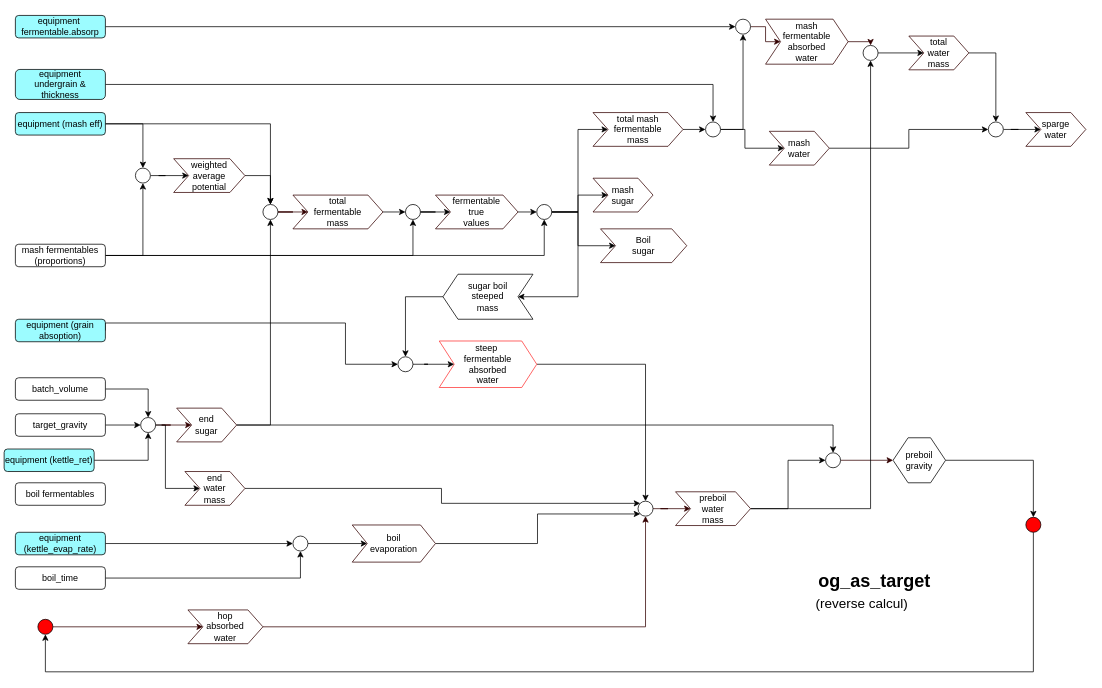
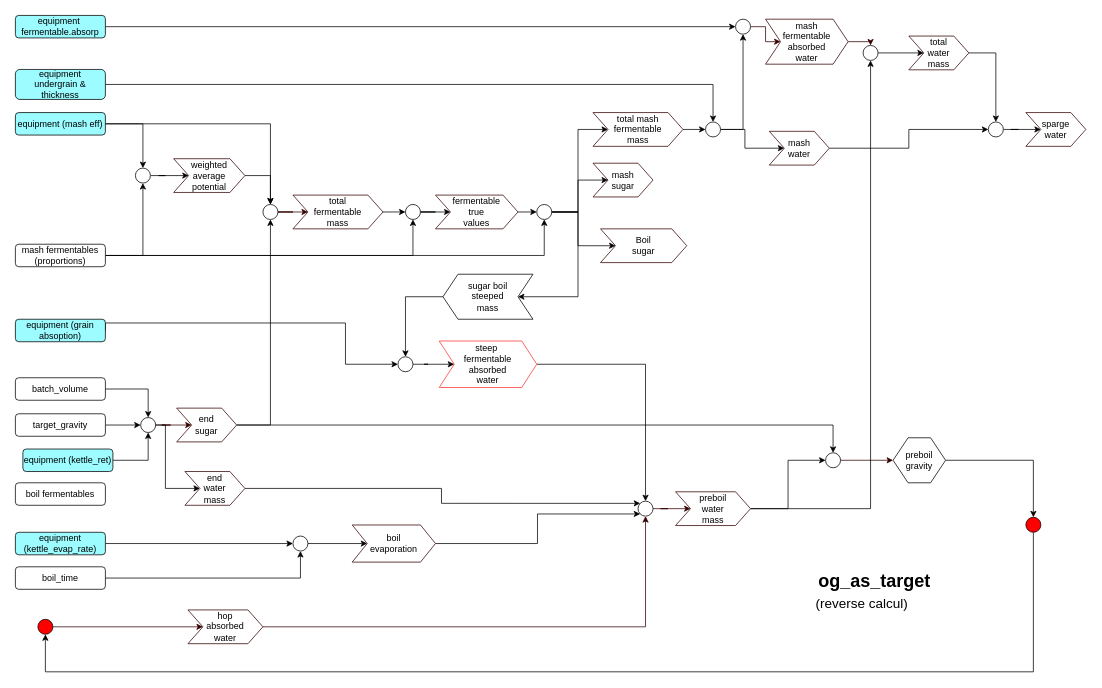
node "mash sugar": moved (623, 195) -> (623, 180)
node "equipment (kettle_ret)": moved (49, 460) -> (68, 460)
